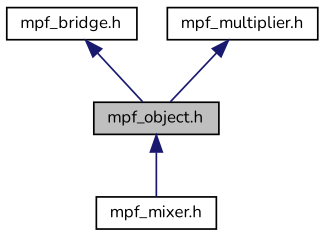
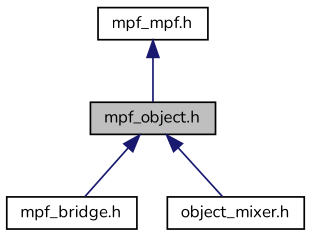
node "mpf_multiplier.h": label "mpf_multiplier.h" -> "mpf_mpf.h"
edge "mpf_object.h" -> "mpf_bridge.h": reversed
node "mpf_mixer.h": label "mpf_mixer.h" -> "object_mixer.h"
